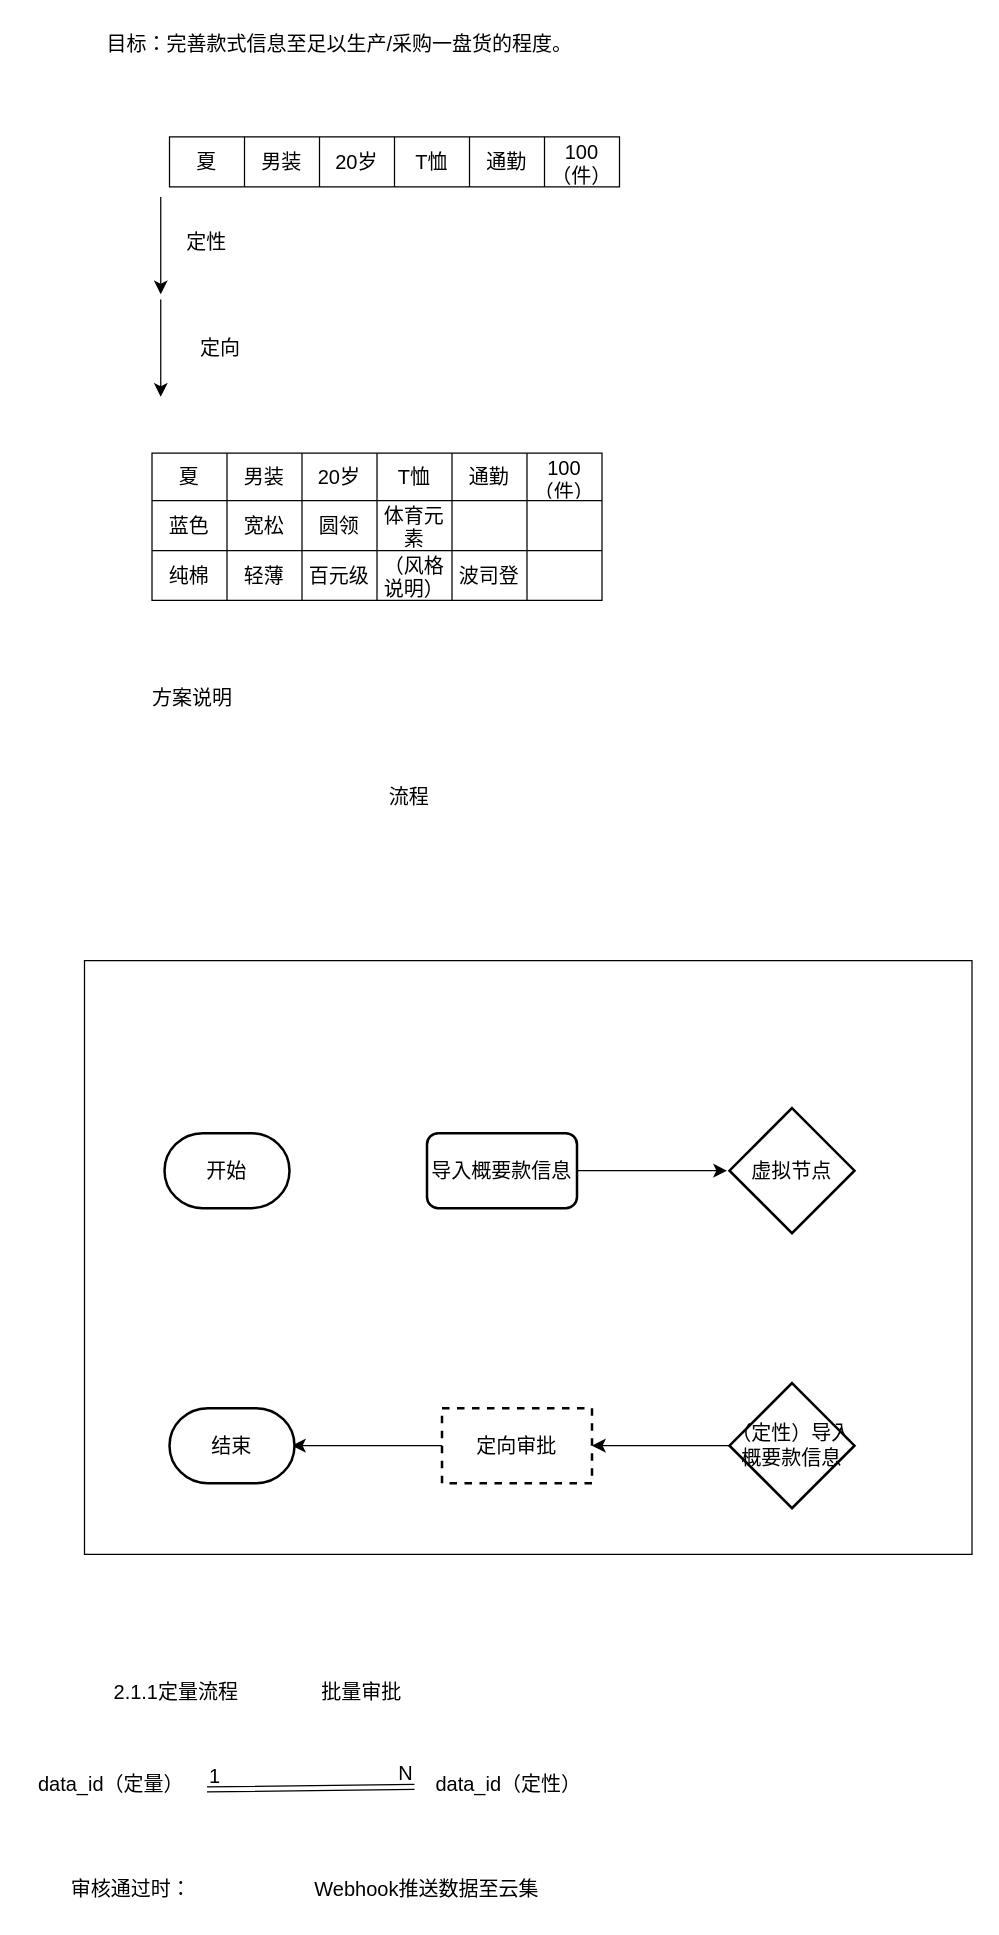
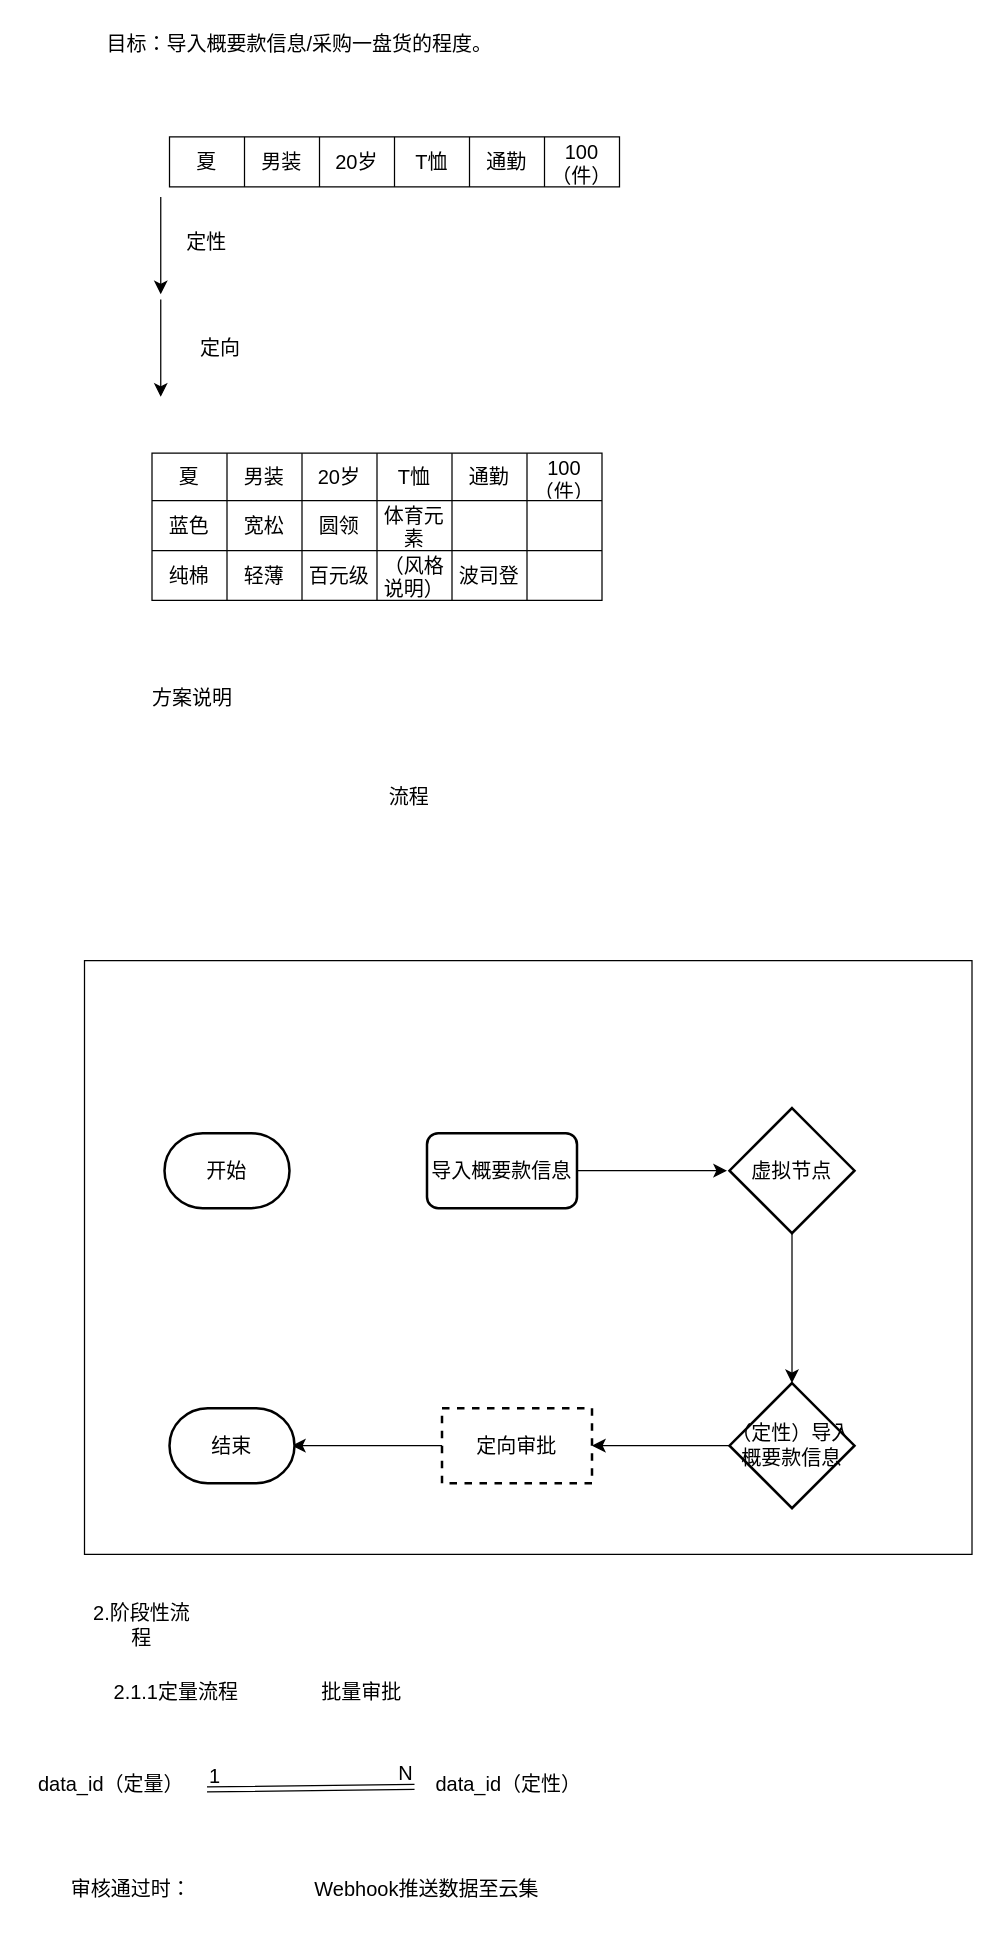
node "目标：完善款式信息至足以生产/采购一盘货的程度。": label "目标：完善款式信息至足以生产/采购一盘货的程度。" -> "目标：导入概要款信息/采购一盘货的程度。"
edge "虚拟节点" -> "（定性）导入概要款信息": added
node "2.阶段性流程": added
